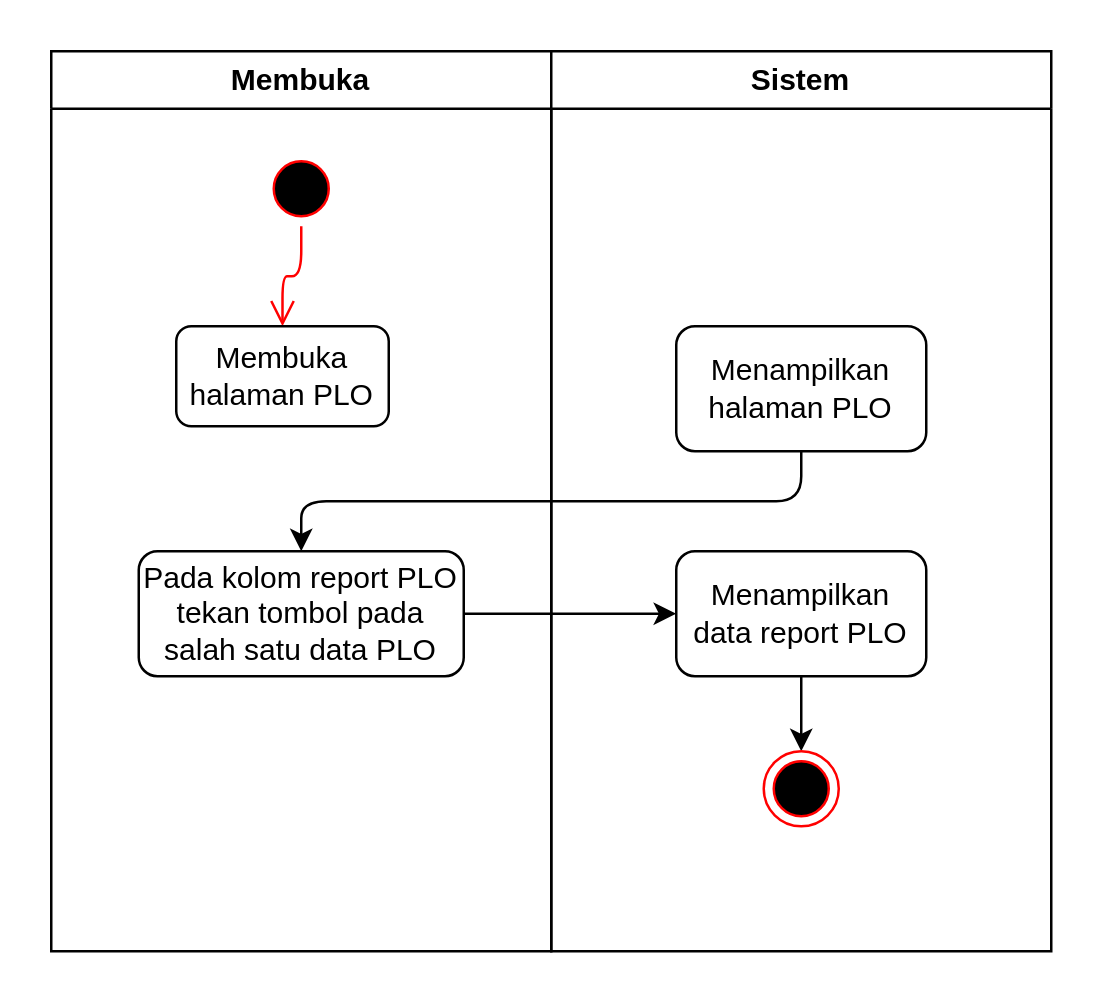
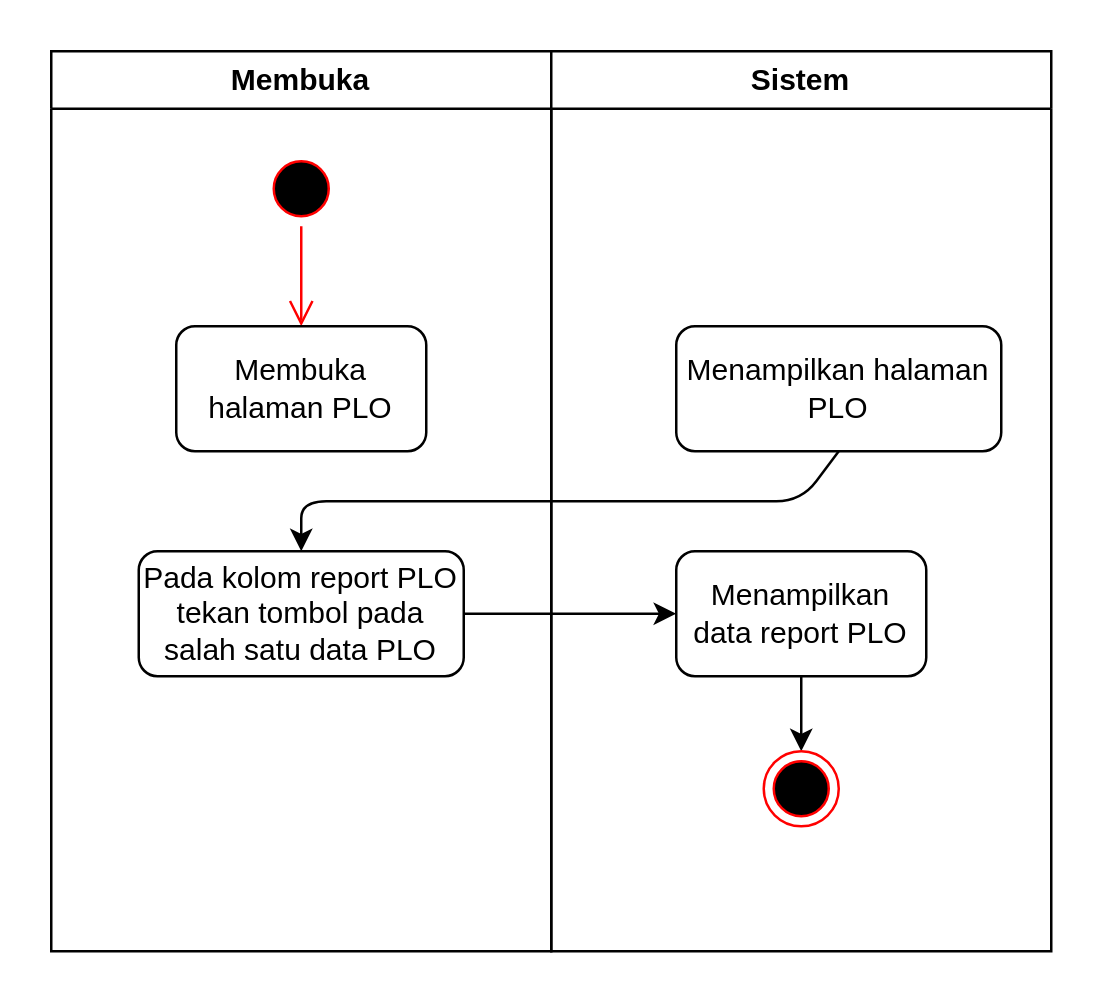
node "Membuka halaman PLO": size 213x100 -> 250x125
node "Menampilkan halaman PLO": size 250x125 -> 325x125
